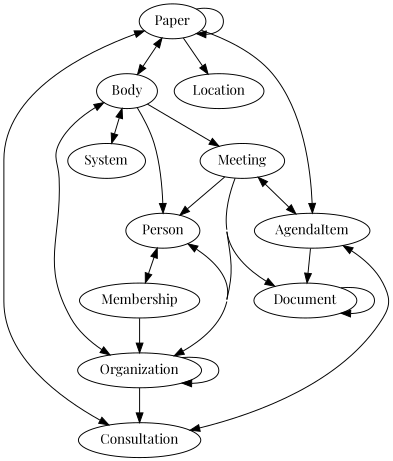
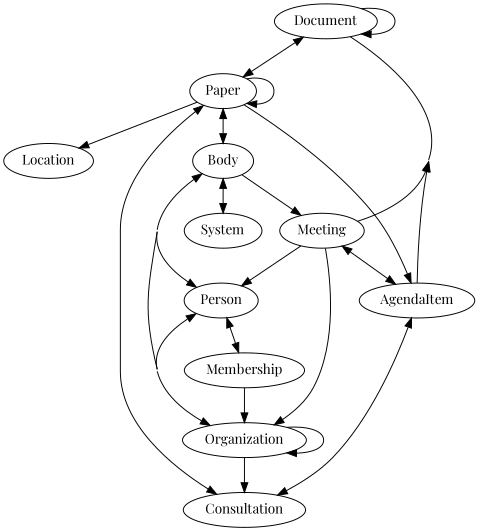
edge "Document" -- "Paper": added
